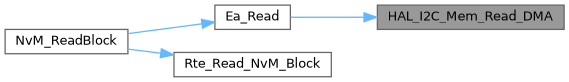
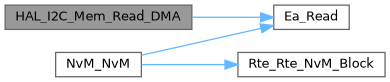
edge "Ea_Read" -> "HAL_I2C_Mem_Read_DMA": reversed
node "NvM_ReadBlock": label "NvM_ReadBlock" -> "NvM_NvM"
node "Rte_Read_NvM_Block": label "Rte_Read_NvM_Block" -> "Rte_Rte_NvM_Block"
